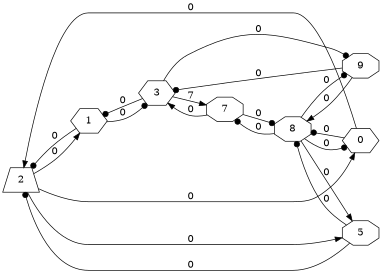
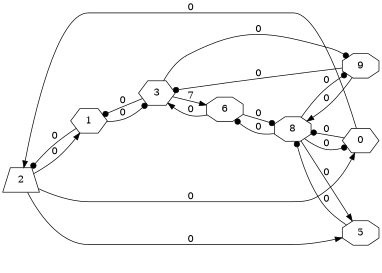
node "7": label "7" -> "6"
edge "5" -> "2": removed, label "0"
